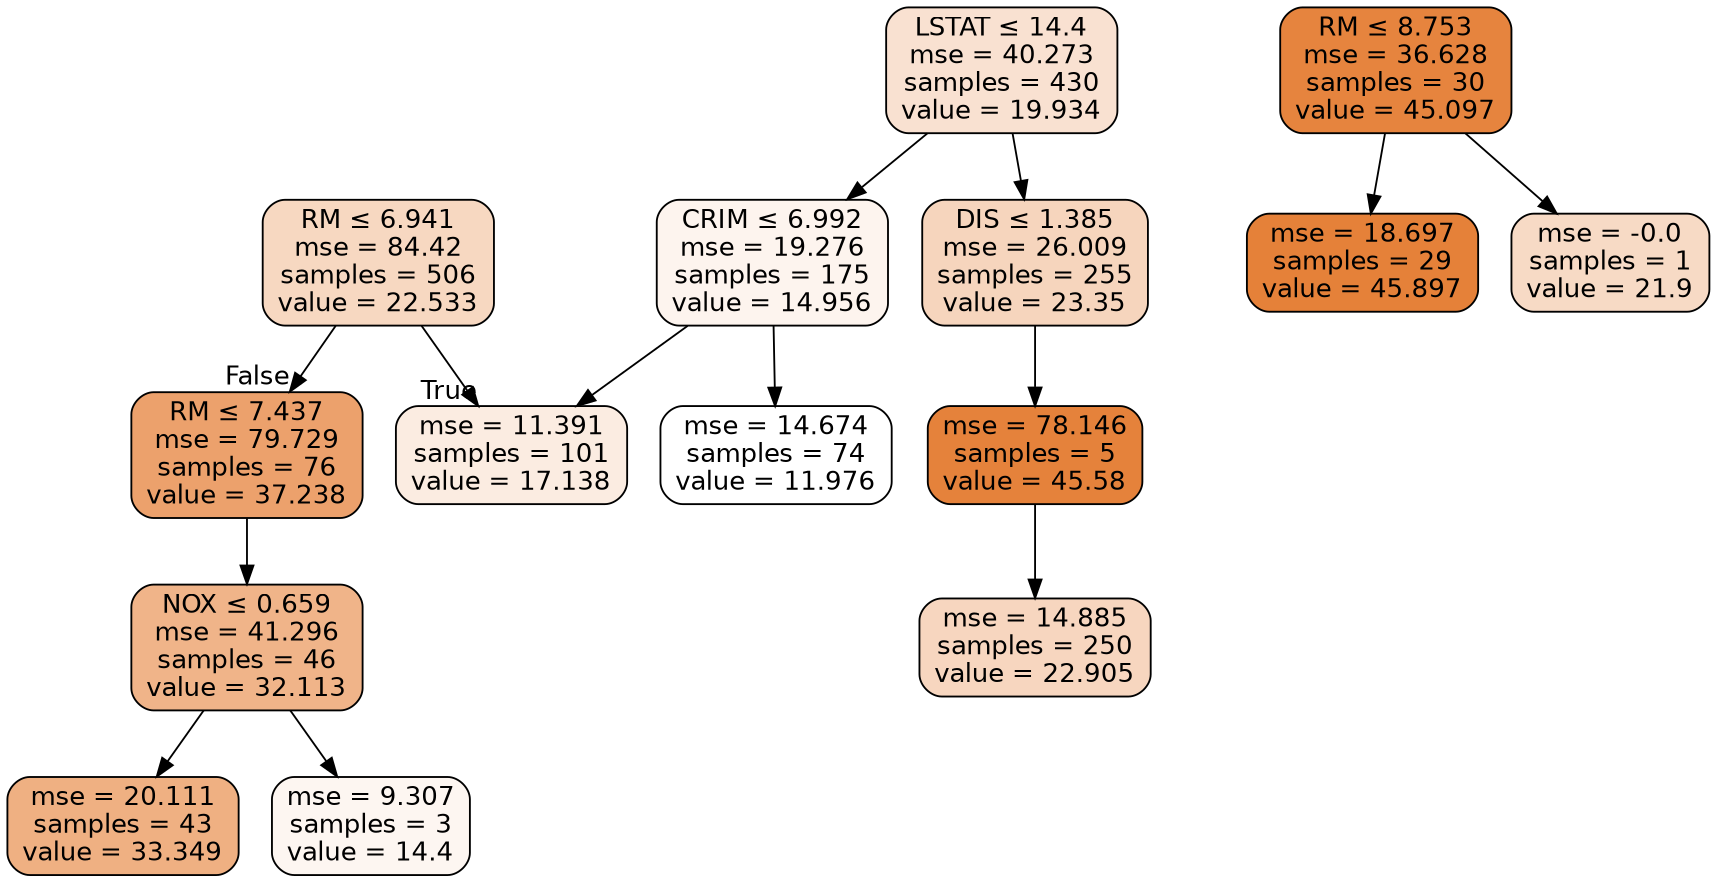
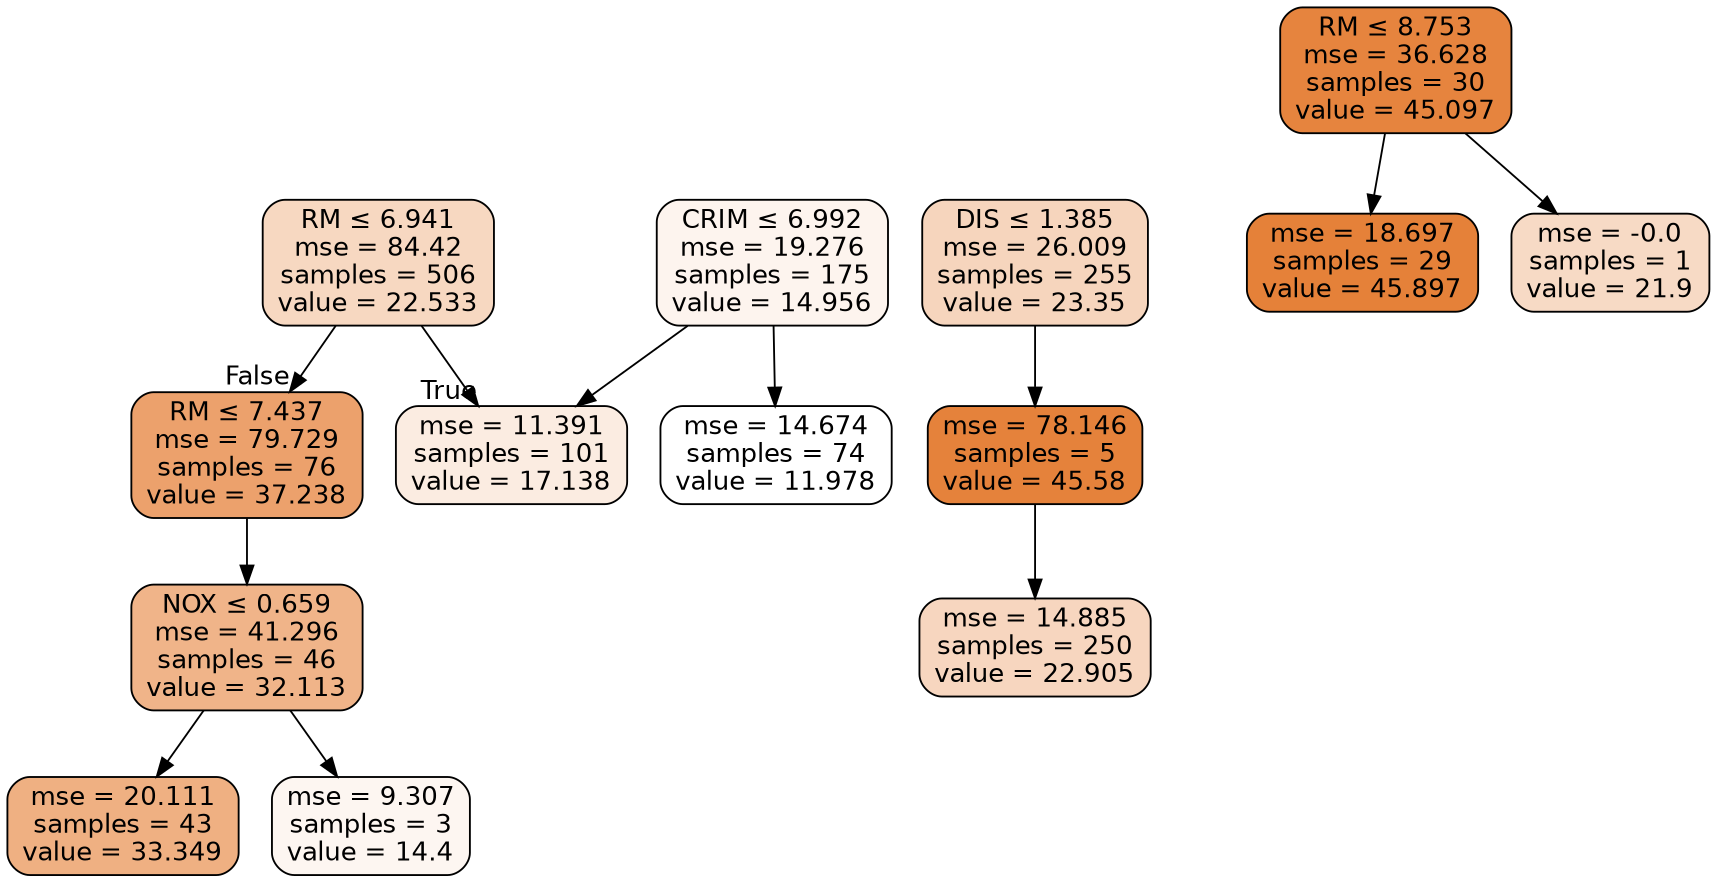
node "LSTAT ≤ 14.4": removed
node "mse = 14.674": text "value = 11.976" -> "value = 11.978"
